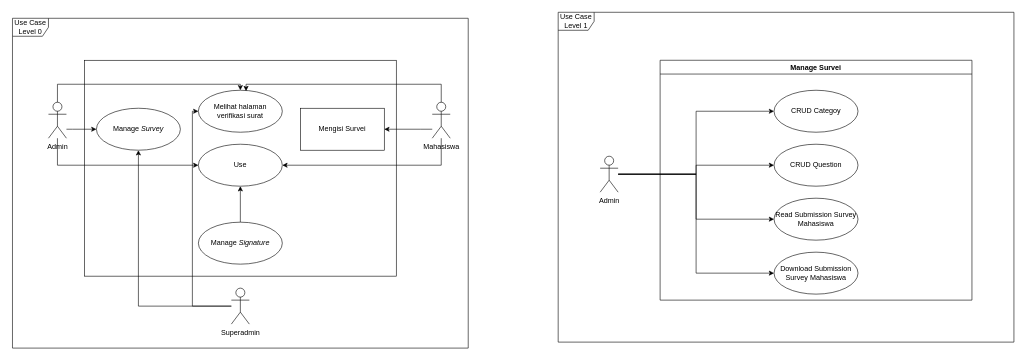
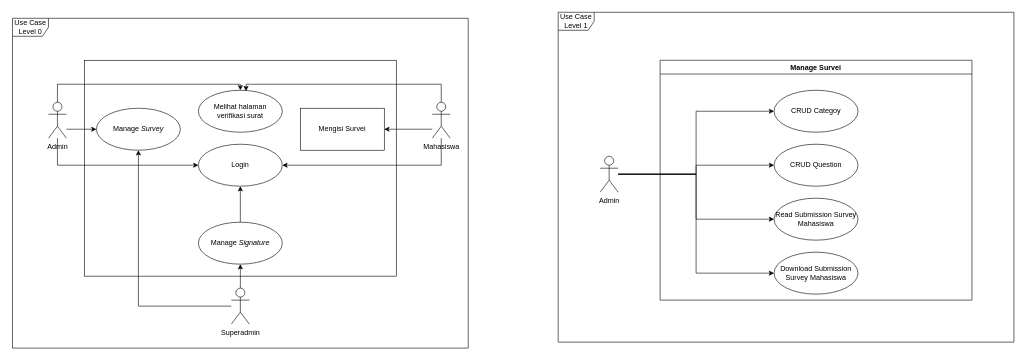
node "Use": label "Use" -> "Login"
edge "Superadmin" -> "Melihat halaman verifikasi surat": removed
edge "Superadmin" -> "Manage Signature": added
